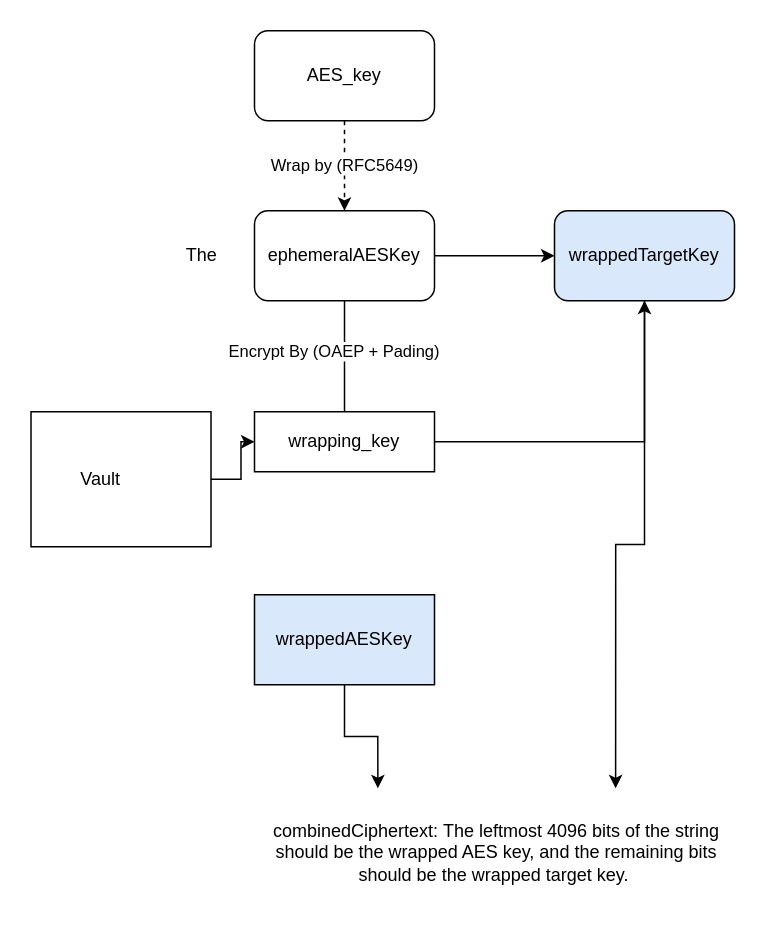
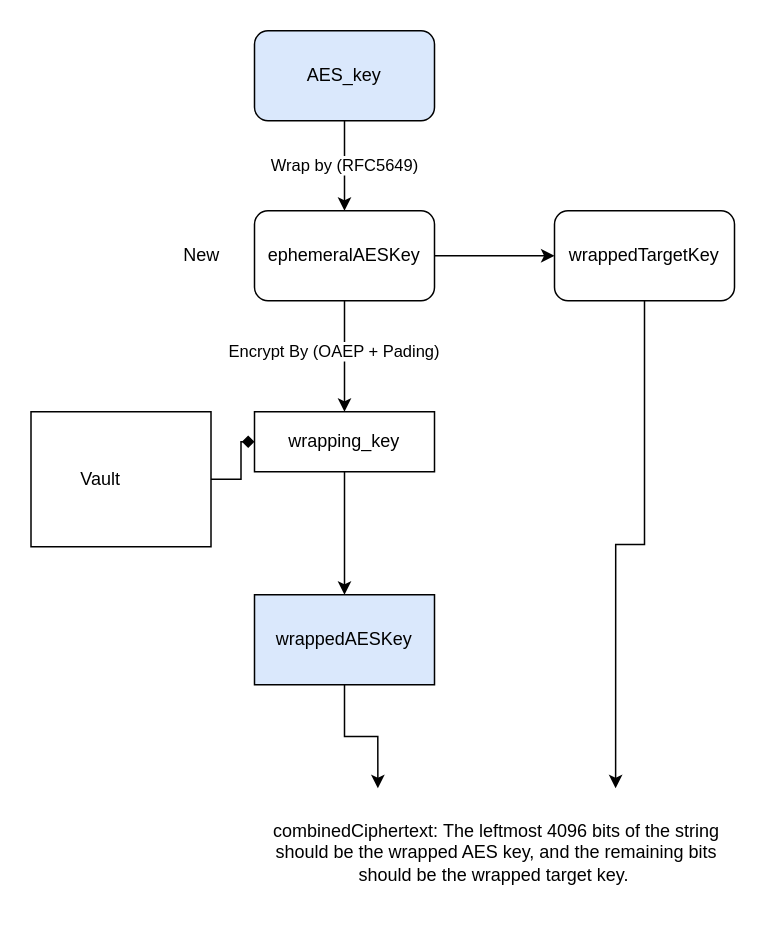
node "AES_key": fillcolor #ffffff -> #dae8fc
edge "AES_key" -> "ephemeralAESKey": style dashed -> solid
node "The": label "The" -> "New"
node "wrappedTargetKey": fillcolor #dae8fc -> #ffffff
edge "ephemeralAESKey" -- "wrapping_key": arrowhead none -> classic
edge "wrapping_key" -> "wrappedTargetKey": now "wrapping_key" -> "wrappedAESKey"
edge "Vault" -> "wrapping_key": arrowhead classic -> diamond
